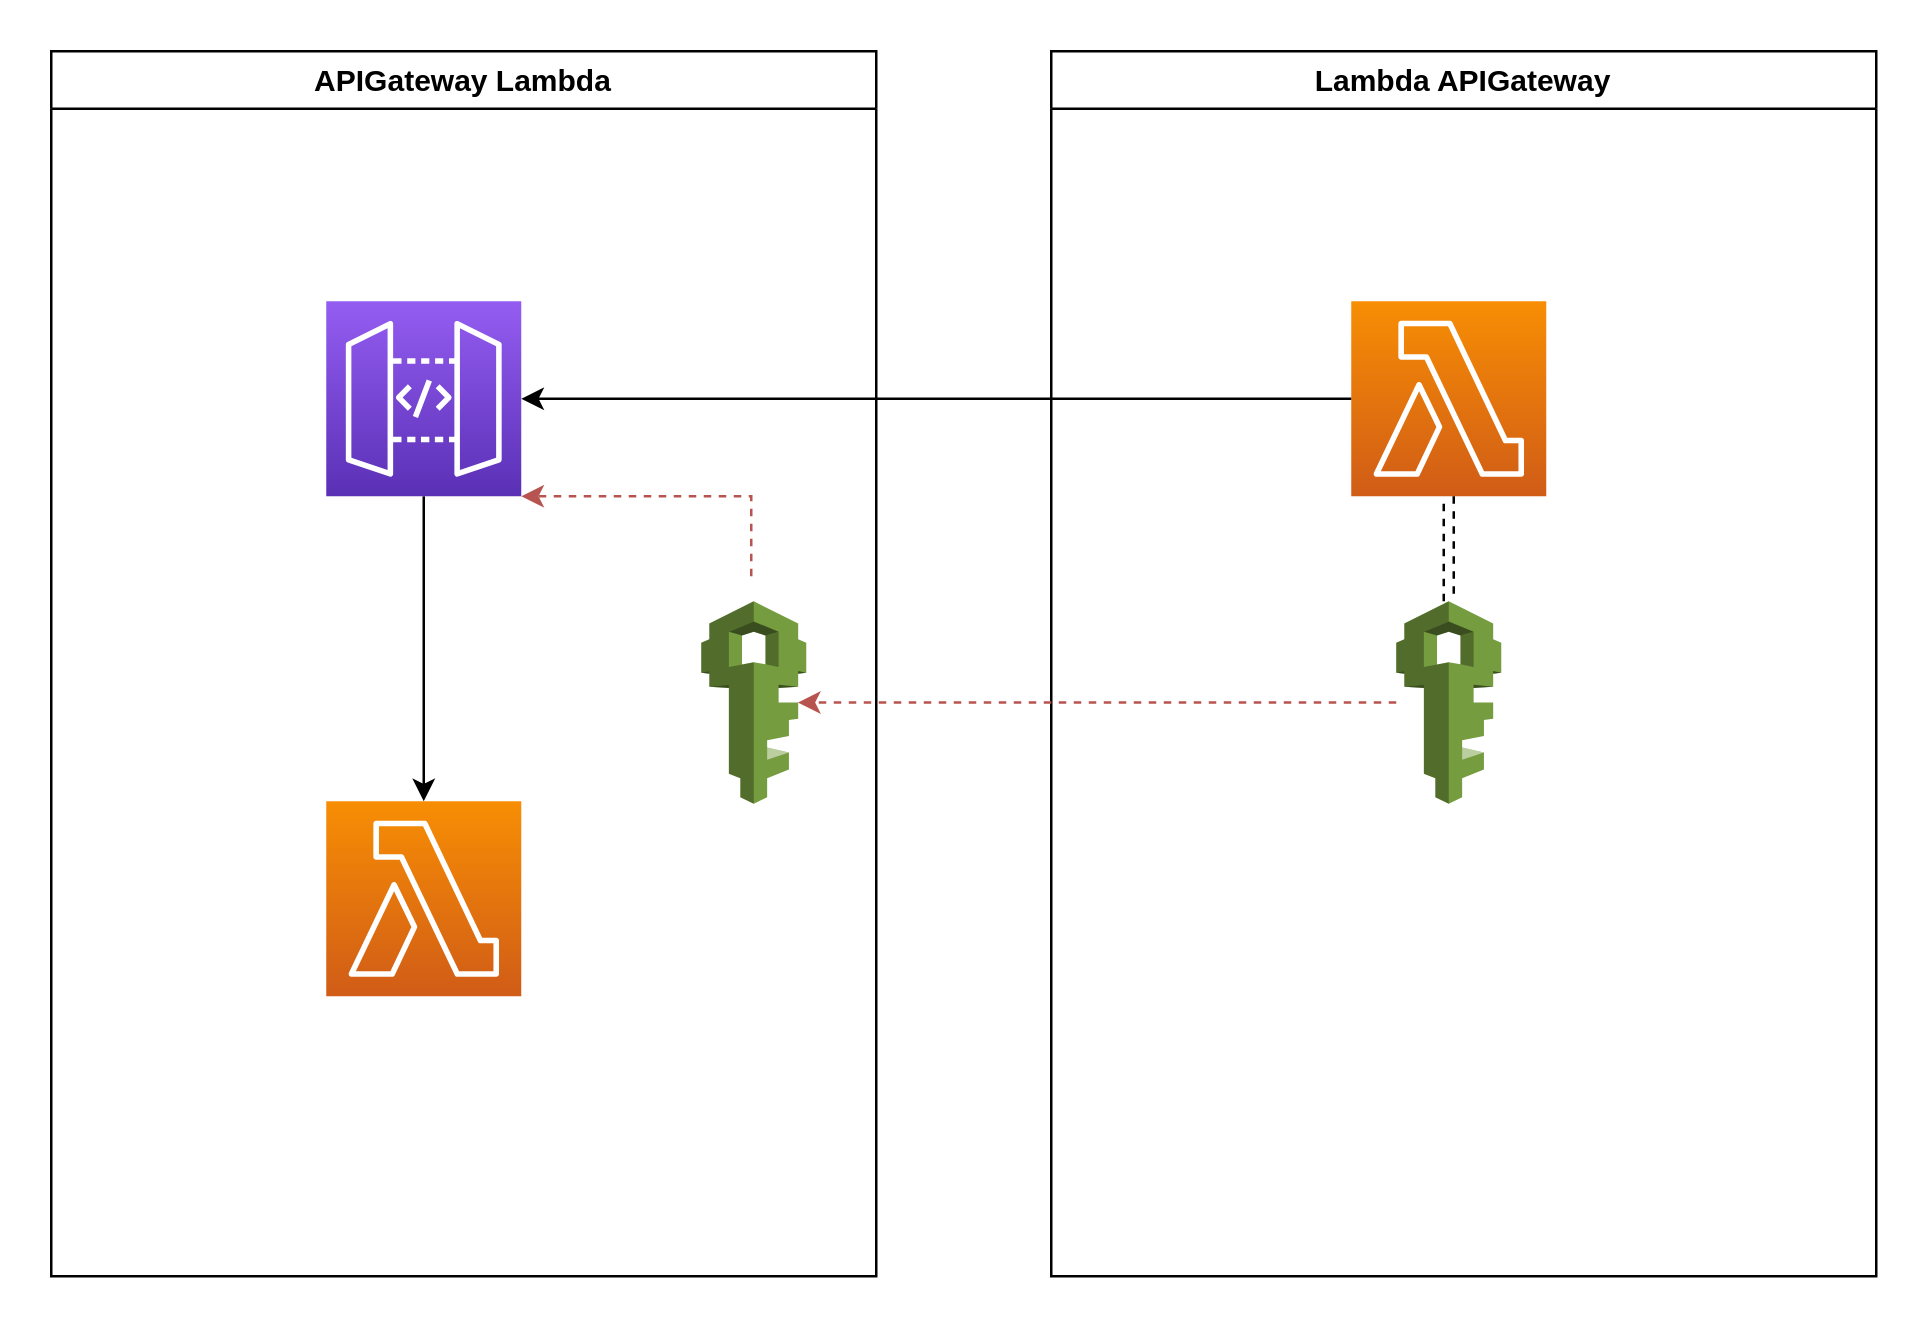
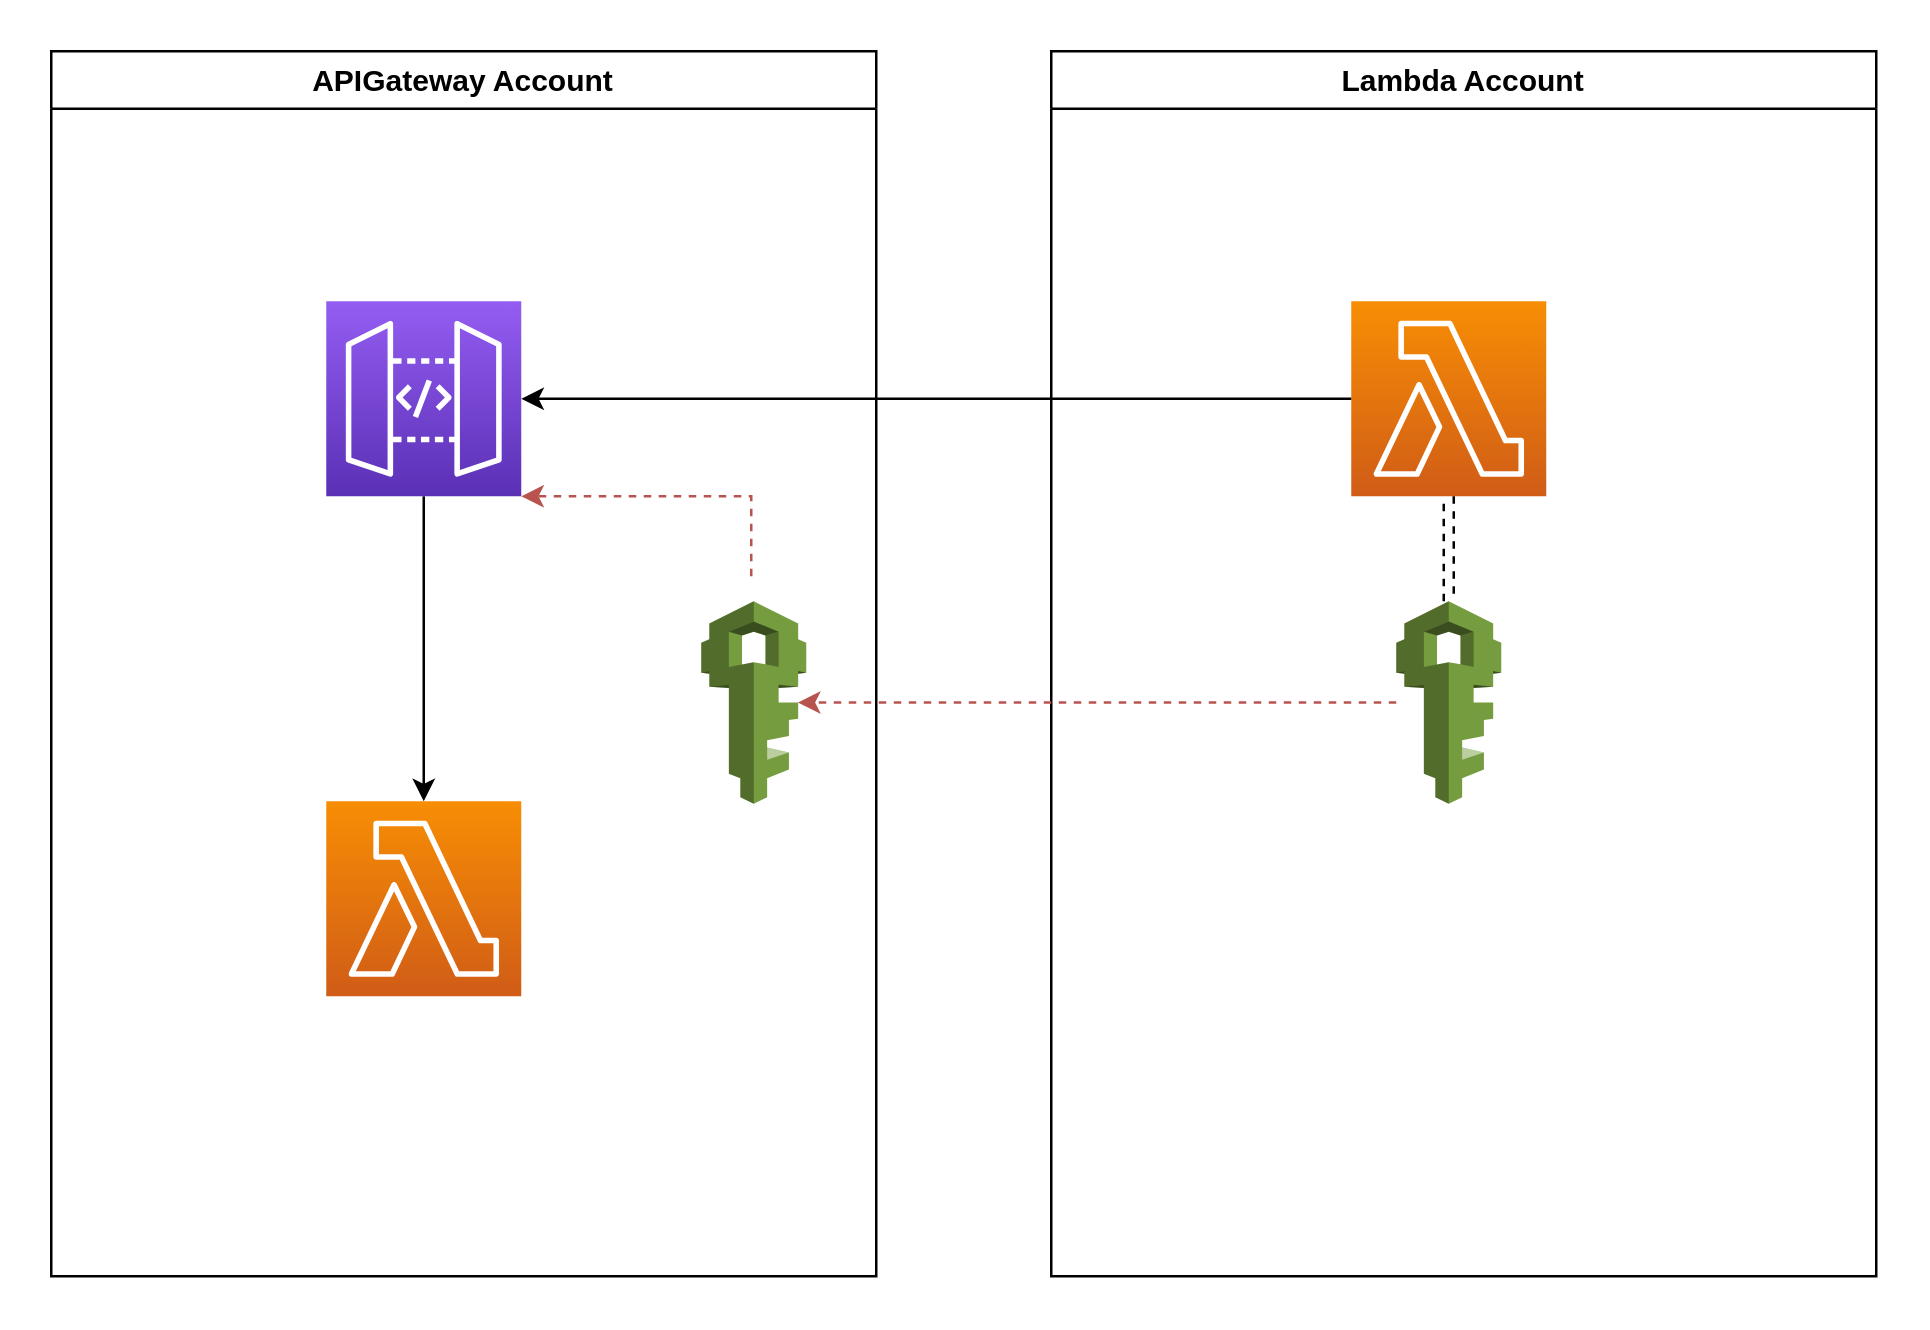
node "APIGateway Lambda": label "APIGateway Lambda" -> "APIGateway Account"
node "Lambda APIGateway": label "Lambda APIGateway" -> "Lambda Account"
